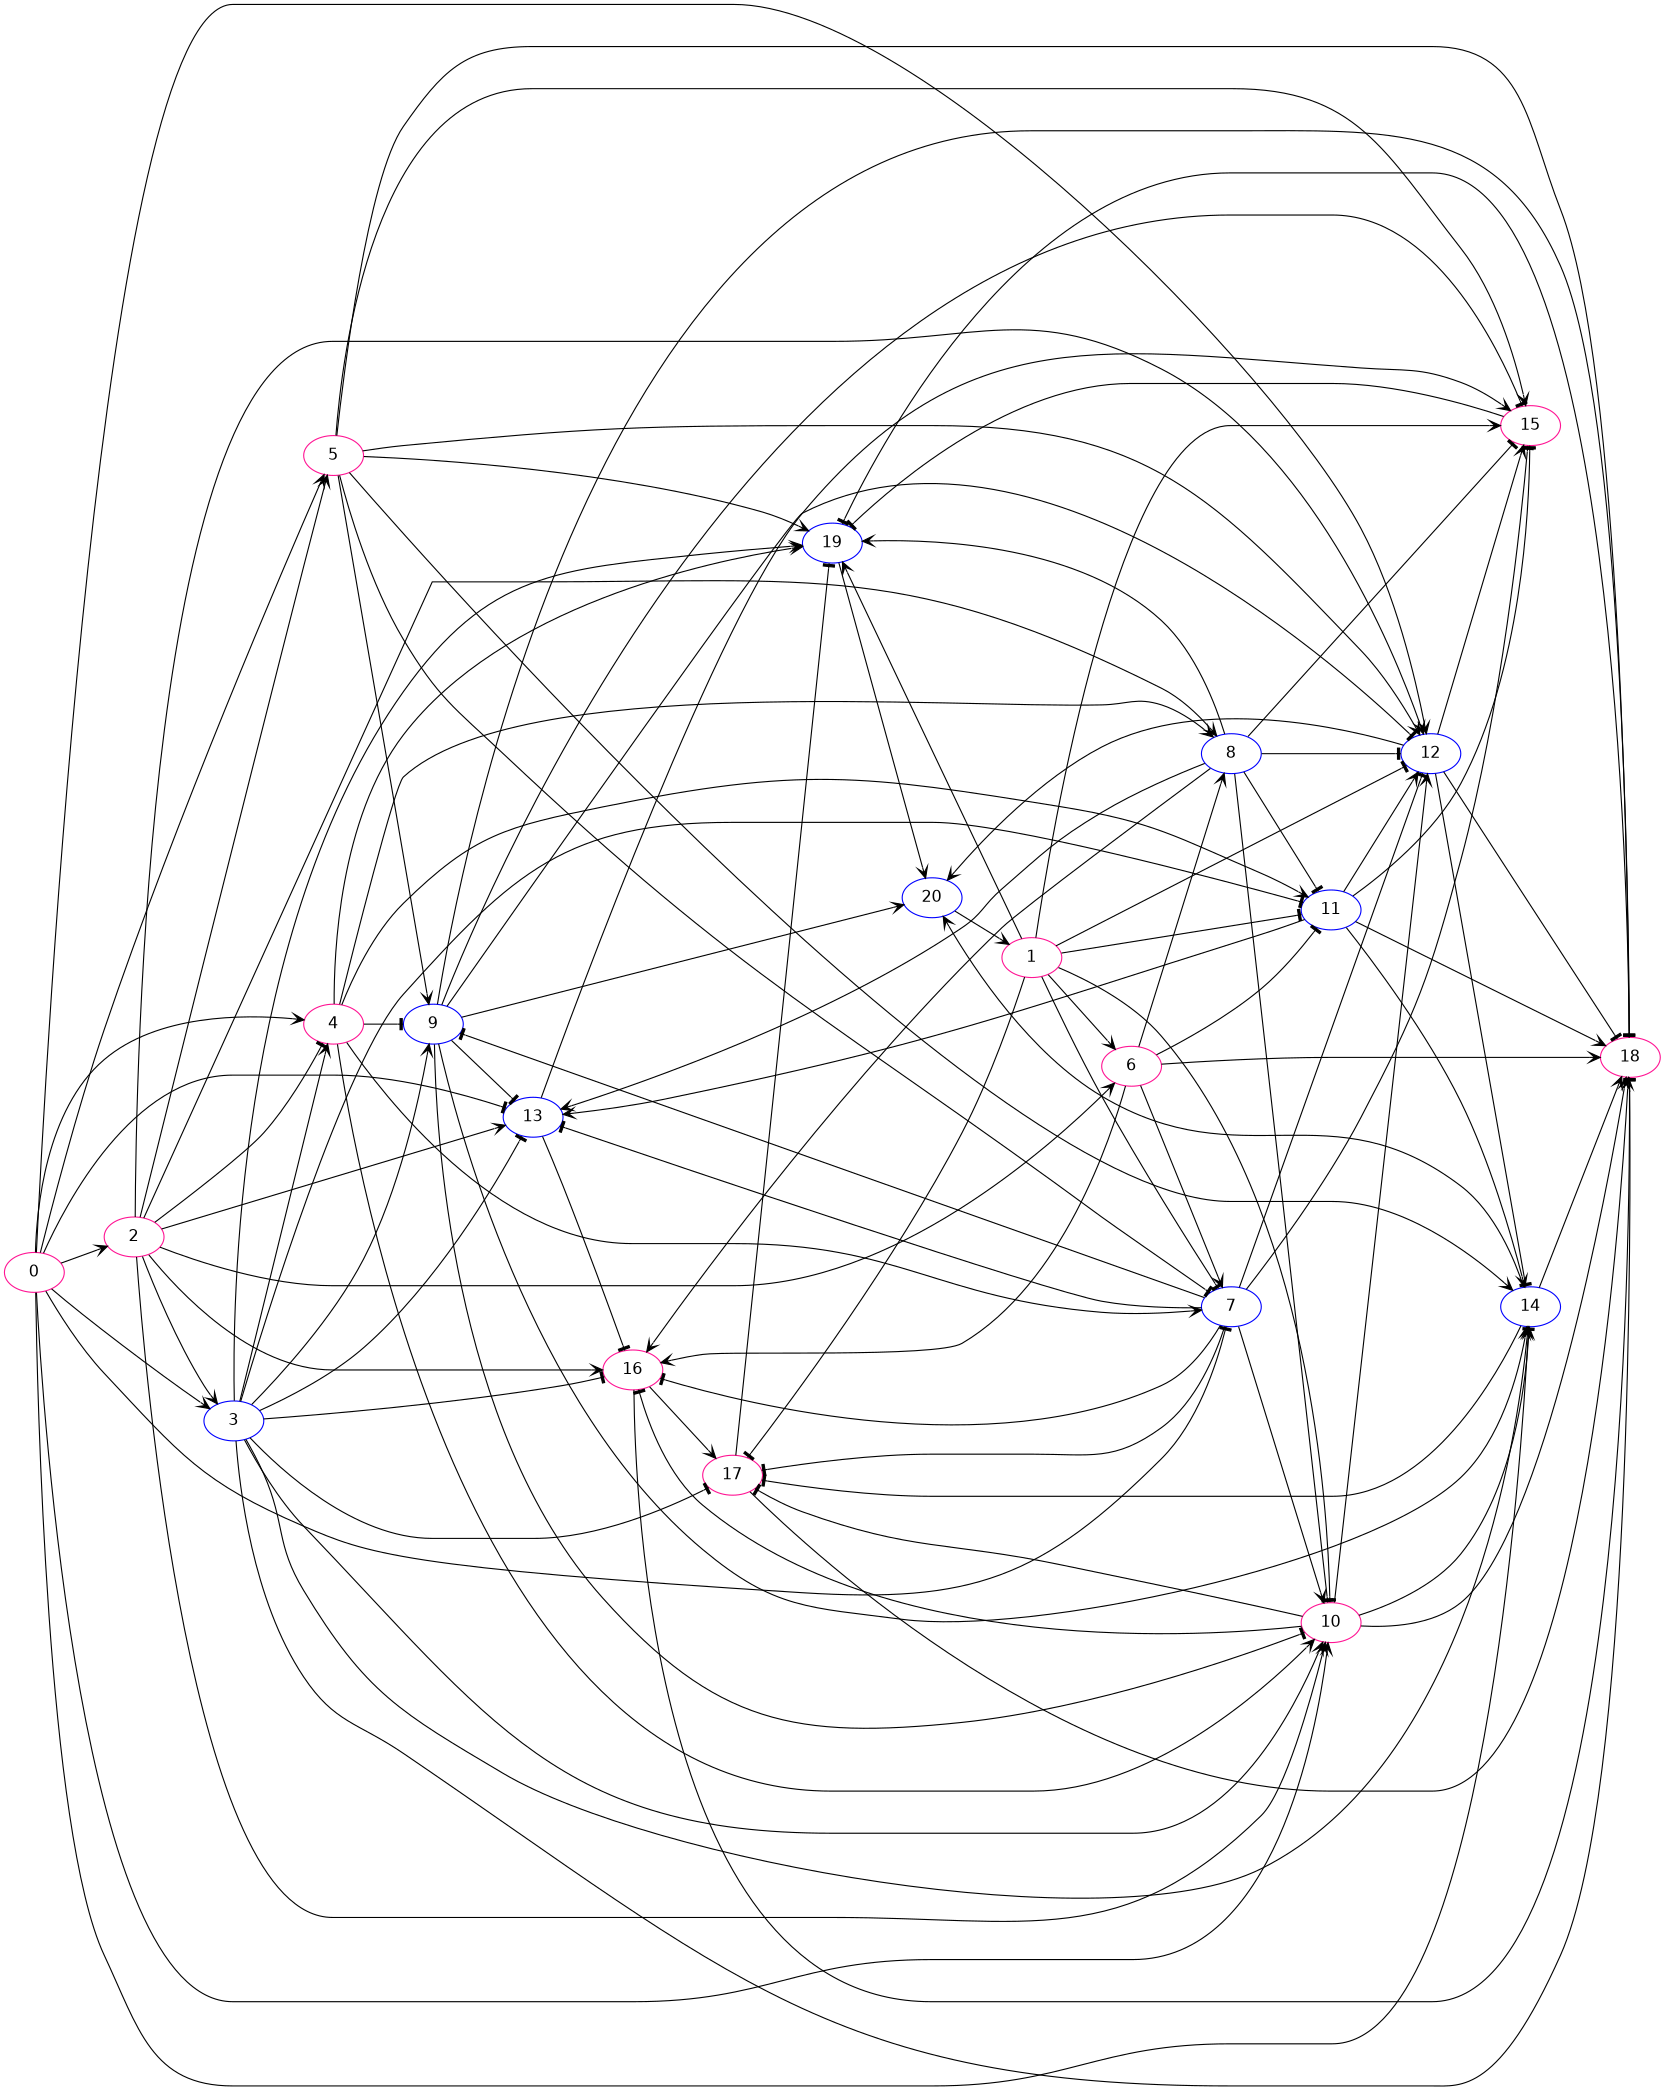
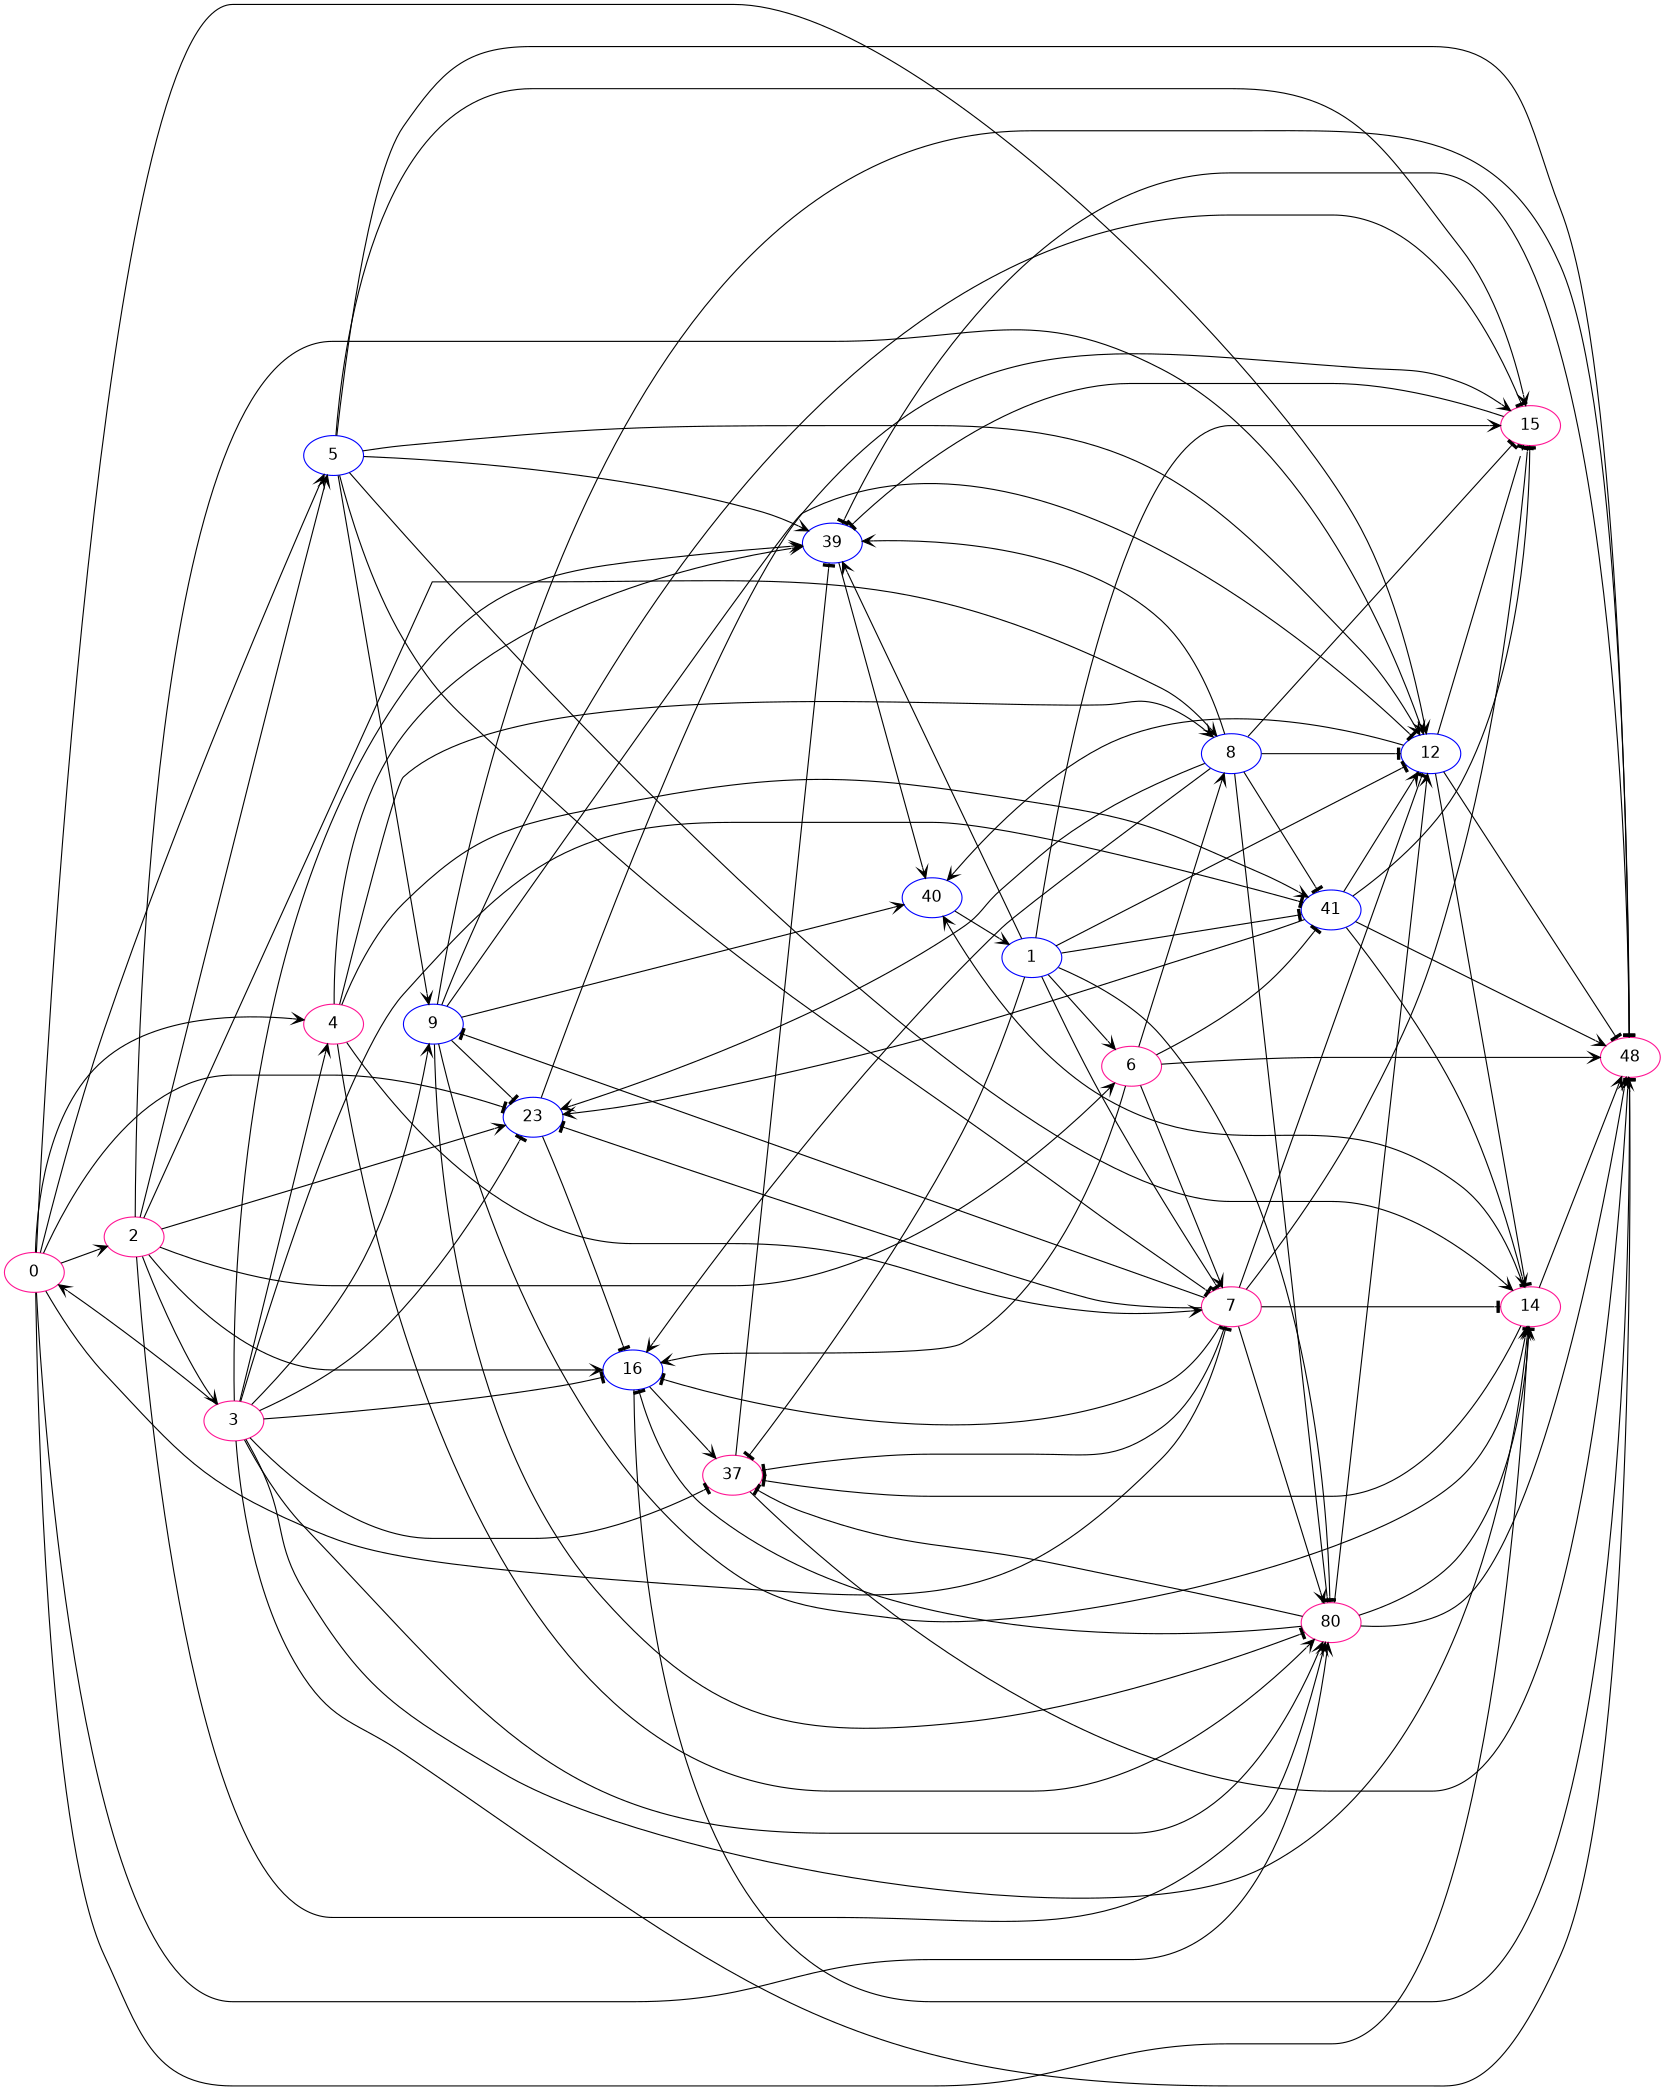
node "5": color deeppink -> blue
node "19": label "19" -> "39"
edge "12" -> "15": arrowhead vee -> tee
node "20": label "20" -> "40"
node "11": label "11" -> "41"
node "1": color deeppink -> blue
edge "4" -> "9": removed
node "18": label "18" -> "48"
node "13": label "13" -> "23"
edge "2" -> "4": removed
node "7": color blue -> deeppink
edge "7" -> "14": added
node "14": color blue -> deeppink
edge "0" -> "3": reversed
node "16": color deeppink -> blue
node "3": color blue -> deeppink
node "17": label "17" -> "37"
node "10": label "10" -> "80"
